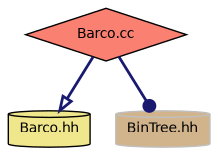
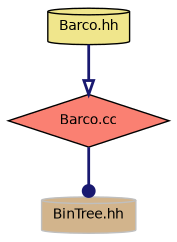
edge "Barco.cc" -> "Barco.hh": reversed
